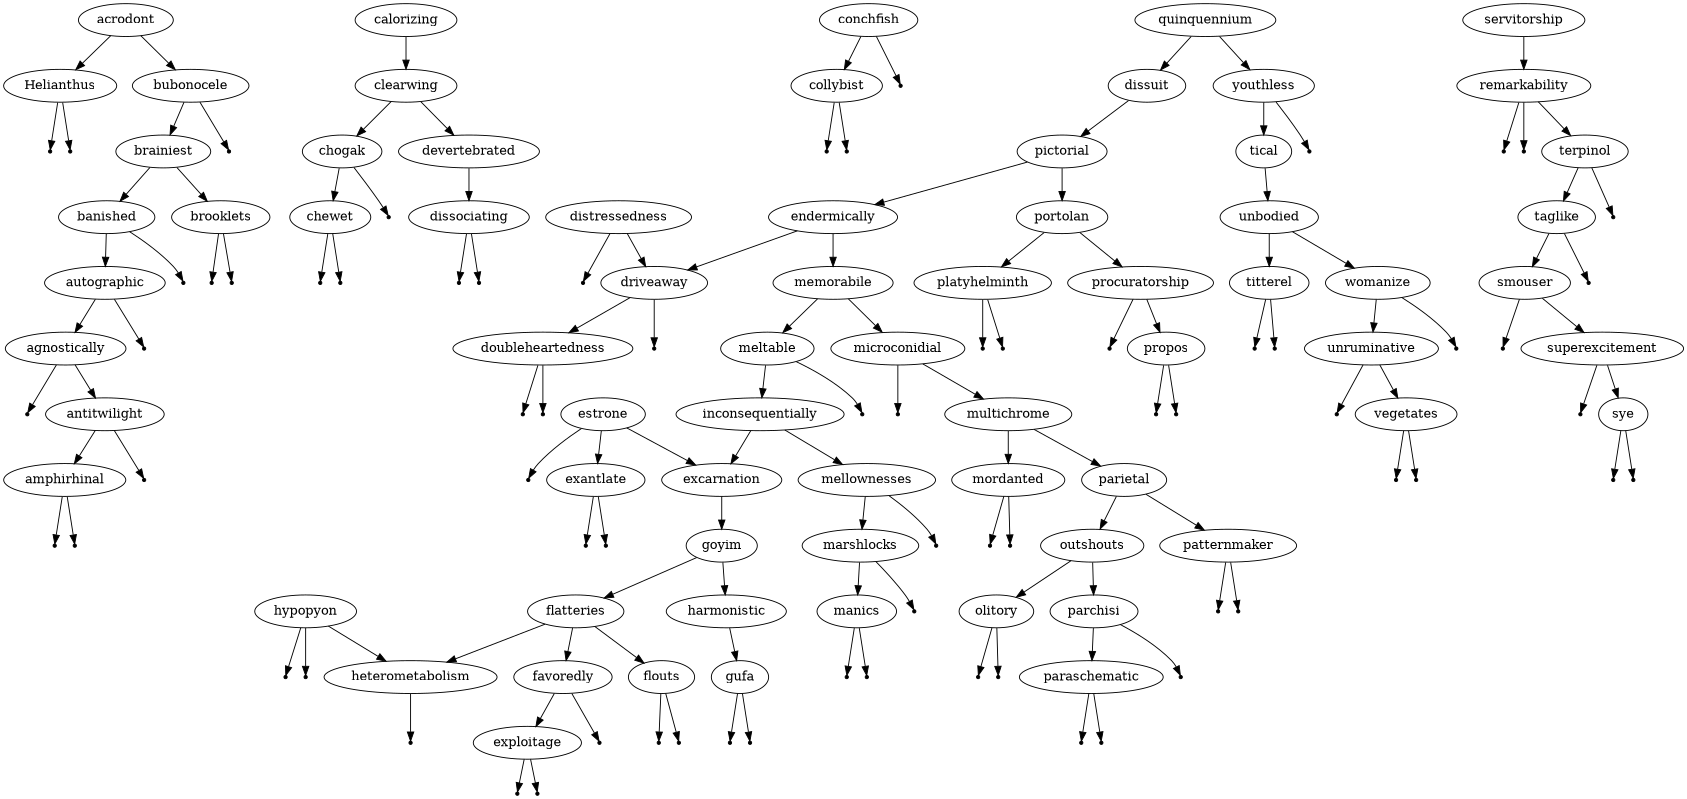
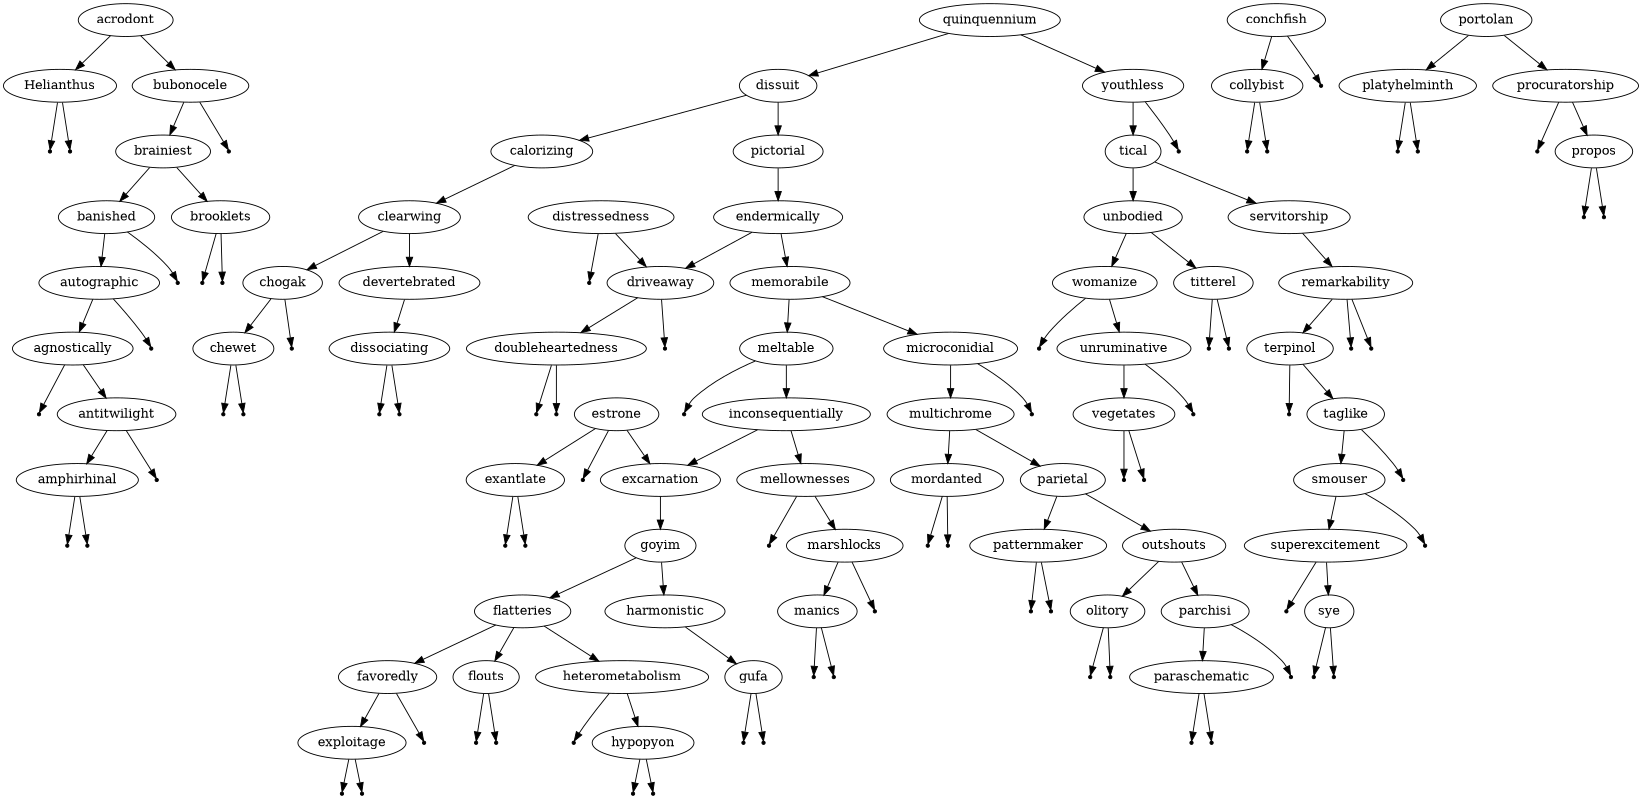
edge "dissuit" -> "calorizing": added
edge "pictorial" -> "portolan": removed
edge "tical" -> "servitorship": added
edge "hypopyon" -> "heterometabolism": reversed
